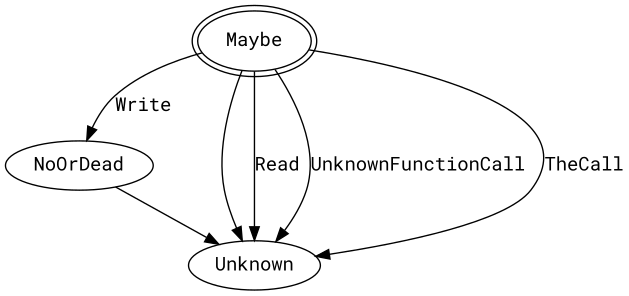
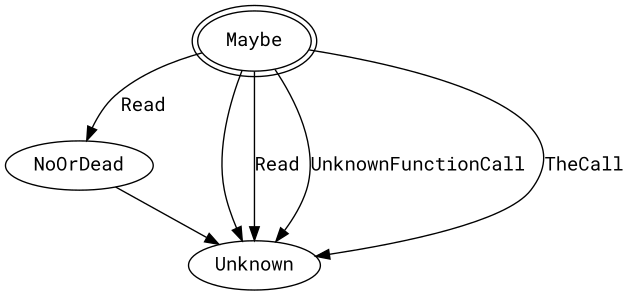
edge "Maybe" -> "NoOrDead": label "Write" -> "Read"
